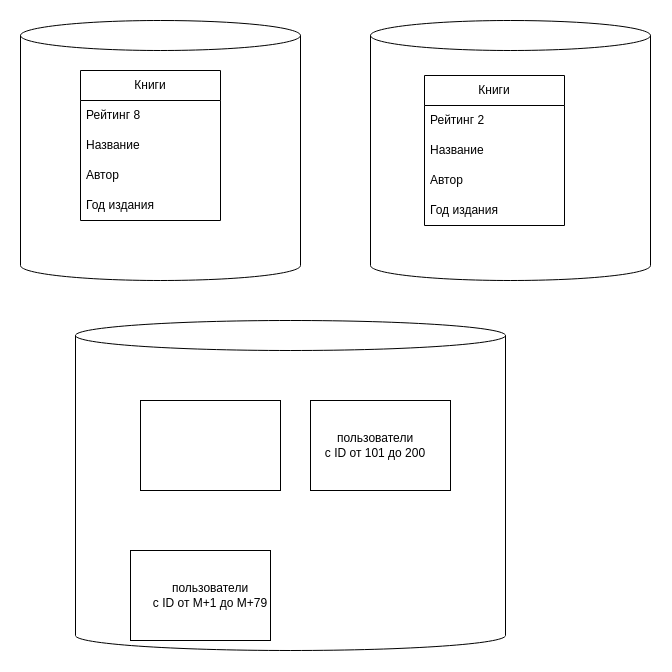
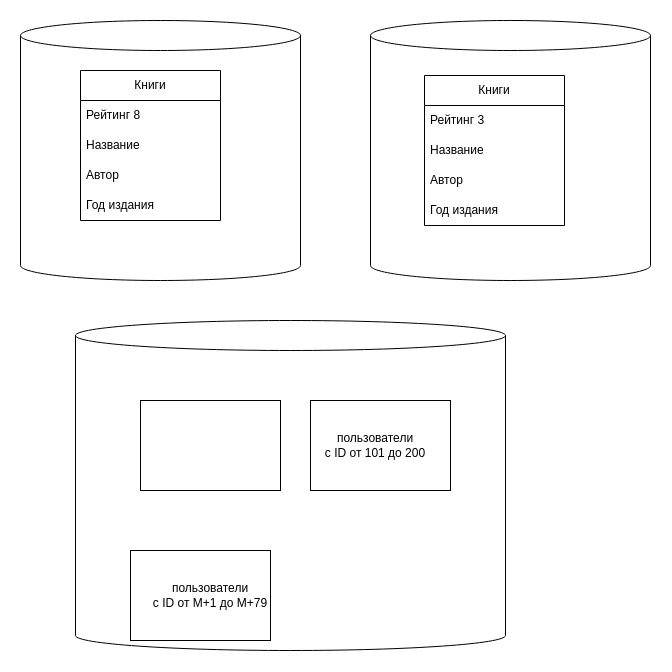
node "Рейтинг 2": label "Рейтинг 2" -> "Рейтинг 3"
